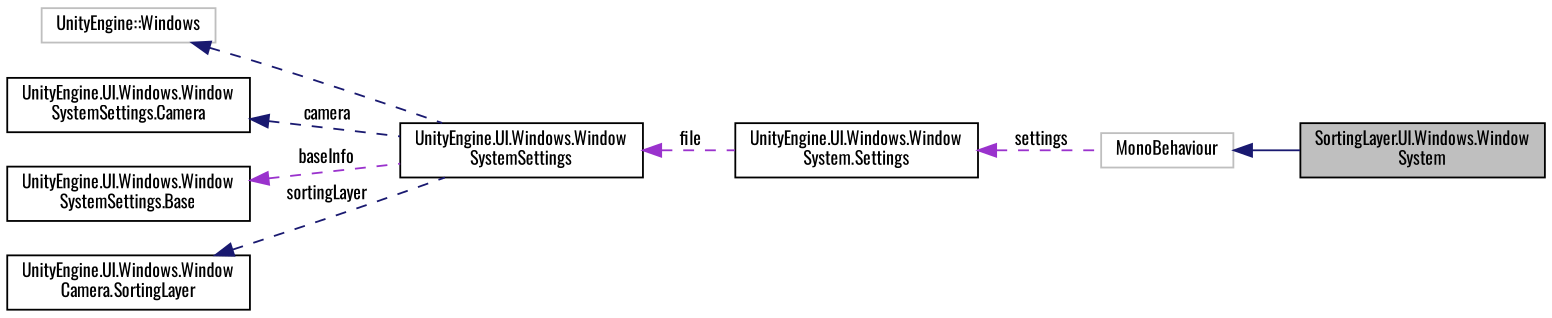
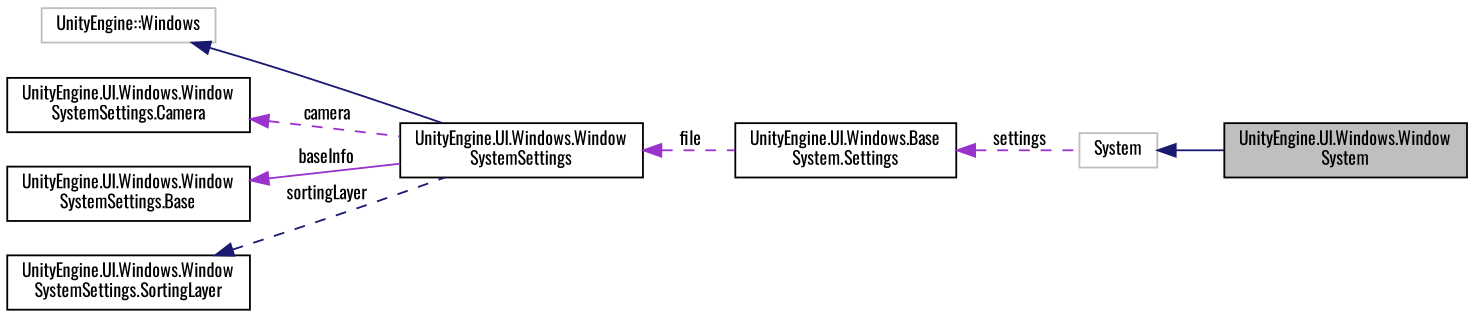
edge "UnityEngine.UI.Windows.Window SystemSettings" -> "UnityEngine::Windows": style dashed -> solid
edge "UnityEngine.UI.Windows.Window SystemSettings" -> "UnityEngine.UI.Windows.Window SystemSettings.Camera": color midnightblue -> darkorchid3
node "UnityEngine.UI.Windows.Window System.Settings": label "UnityEngine.UI.Windows.Window System.Settings" -> "UnityEngine.UI.Windows.Base System.Settings"
node "MonoBehaviour": label "MonoBehaviour" -> "System"
node "SortingLayer.UI.Windows.Window System": label "SortingLayer.UI.Windows.Window System" -> "UnityEngine.UI.Windows.Window System"
edge "UnityEngine.UI.Windows.Window SystemSettings" -> "UnityEngine.UI.Windows.Window SystemSettings.Base": style dashed -> solid
node "UnityEngine.UI.Windows.Window Camera.SortingLayer": label "UnityEngine.UI.Windows.Window Camera.SortingLayer" -> "UnityEngine.UI.Windows.Window SystemSettings.SortingLayer"
